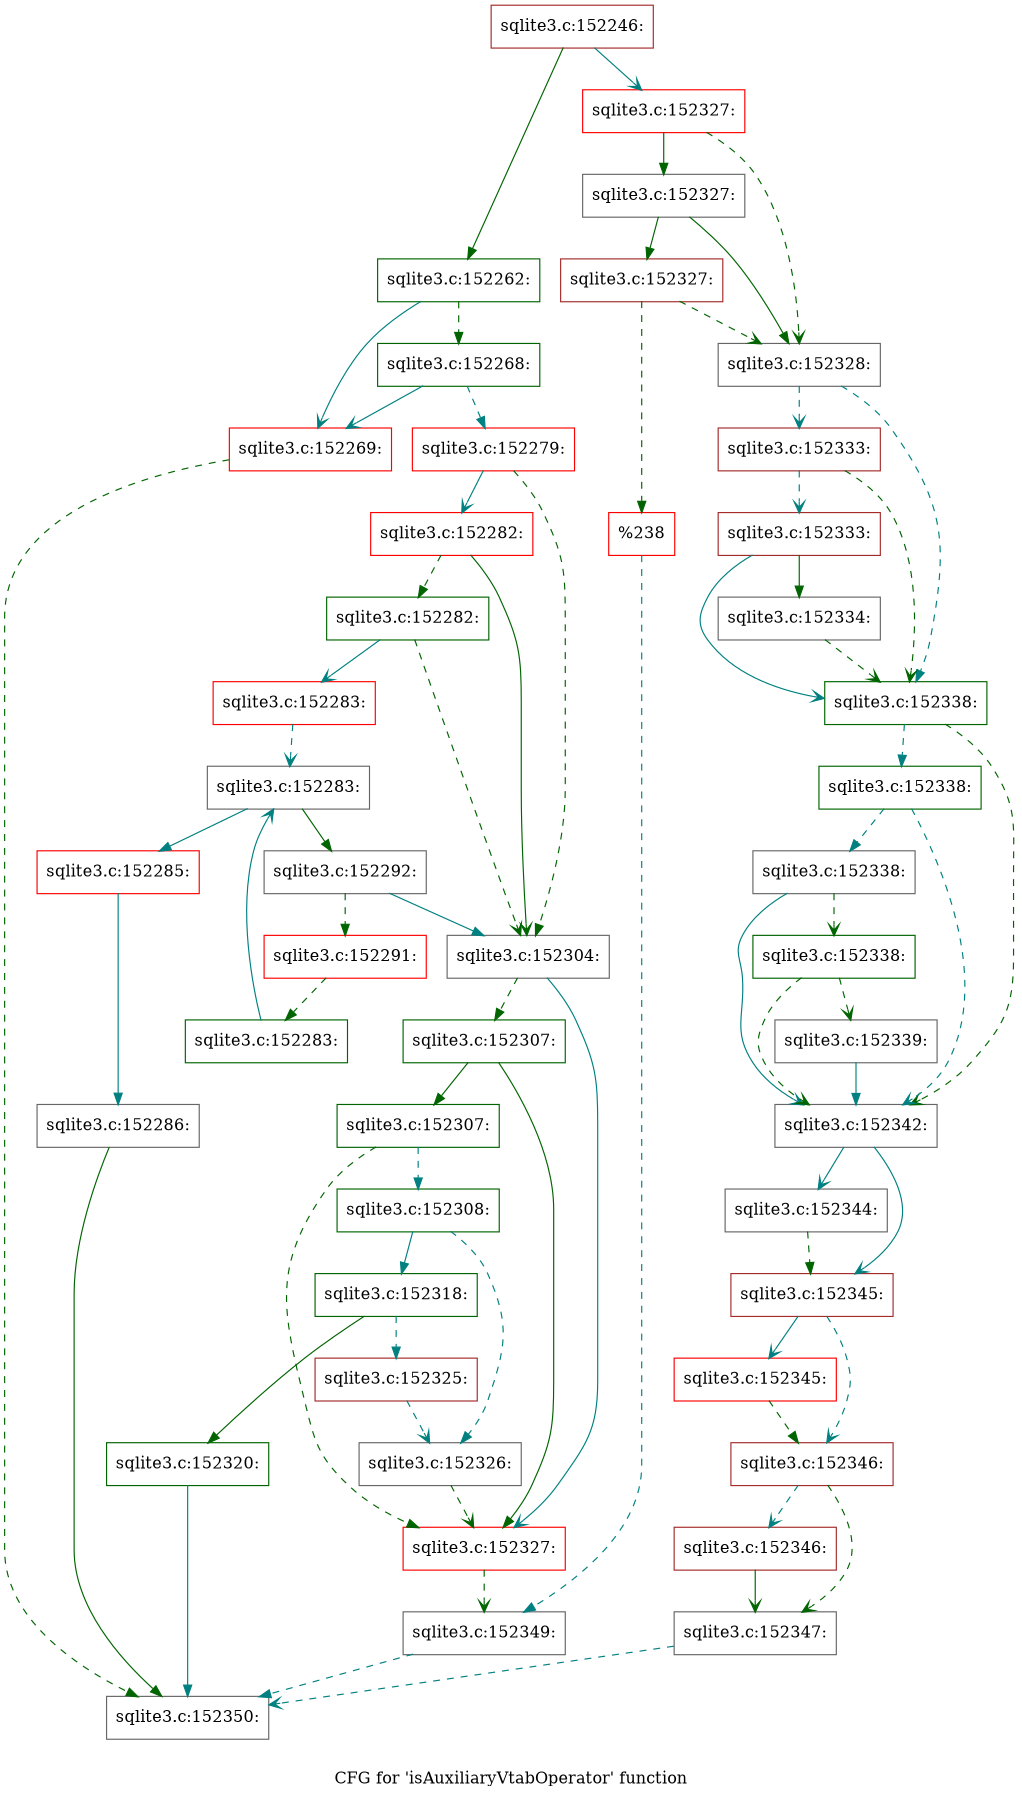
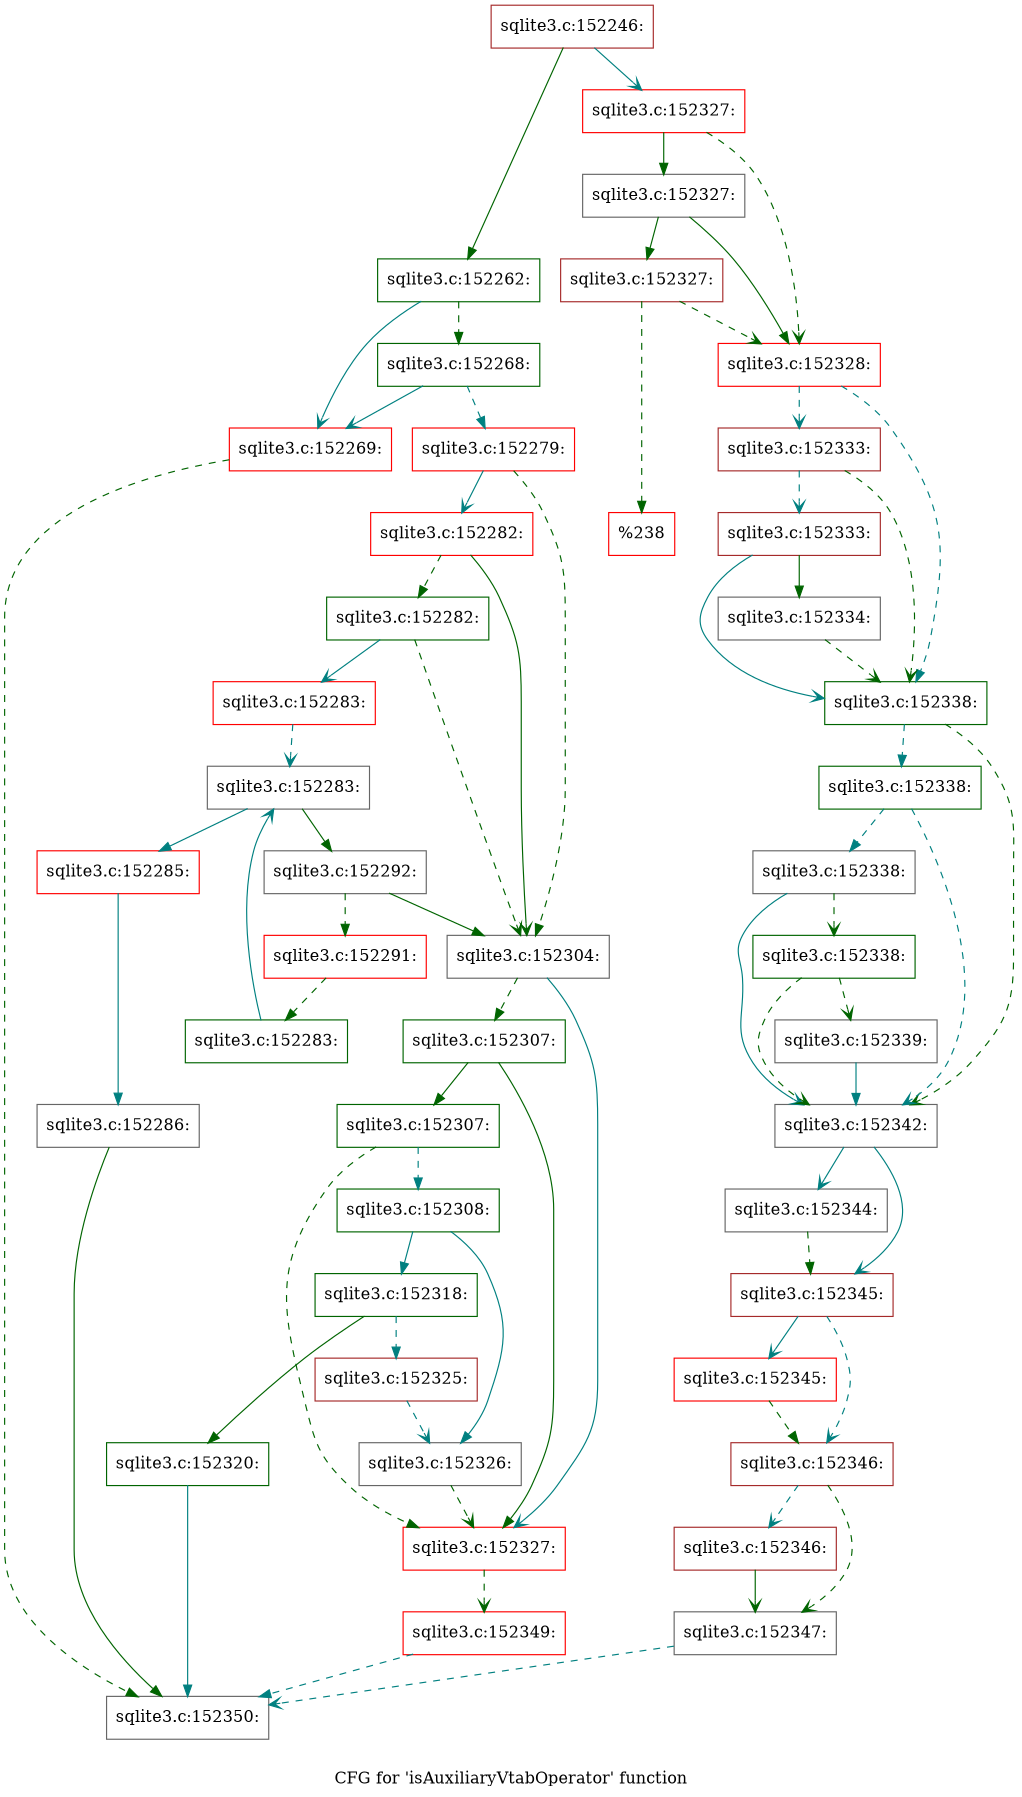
node "sqlite3.c:152328:": color gray40 -> red
edge "sqlite3.c:152292:" -> "sqlite3.c:152304:": color teal -> darkgreen
edge "%238" -> "sqlite3.c:152349:": removed
edge "sqlite3.c:152308:" -> "sqlite3.c:152326:": style dashed -> solid
node "sqlite3.c:152349:": color gray40 -> red
